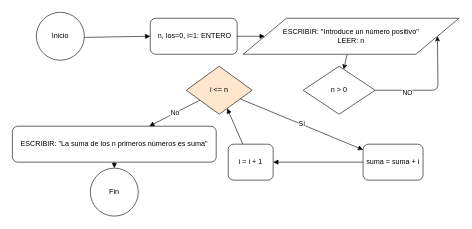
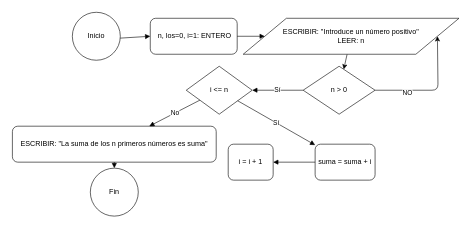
node "Inicio": moved (60, 36) -> (96, 36)
node "i <= n": fillcolor #ffe6cc -> #ffffff
edge "n > 0" -> "i <= n": added, label "Sí"
edge "i = i + 1" -> "i <= n": removed
node "suma = suma + i": moved (393, 162) -> (345, 162)
